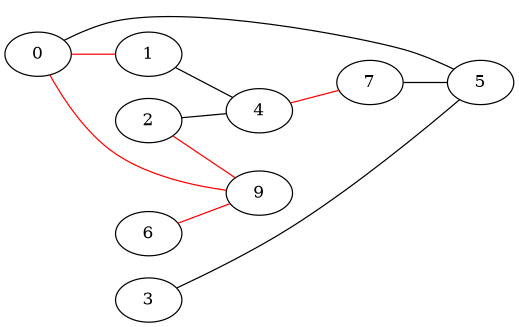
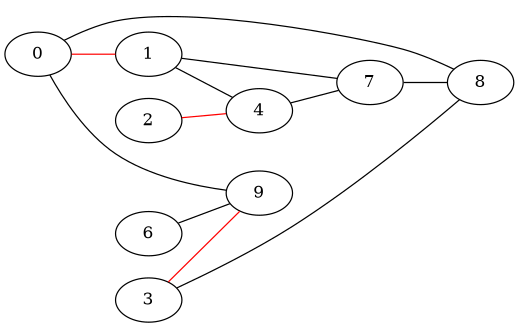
edge "1" -- "7": added
node "5": label "5" -> "8"
edge "7" -- "4": color red -> black
edge "4" -- "2": color black -> red
edge "0" -- "9": color red -> black
edge "2" -- "9": now "3" -- "9"
edge "9" -- "6": color red -> black
